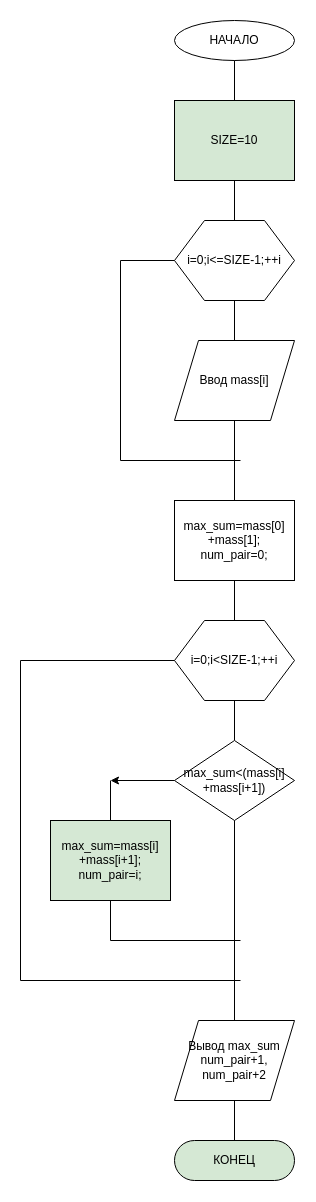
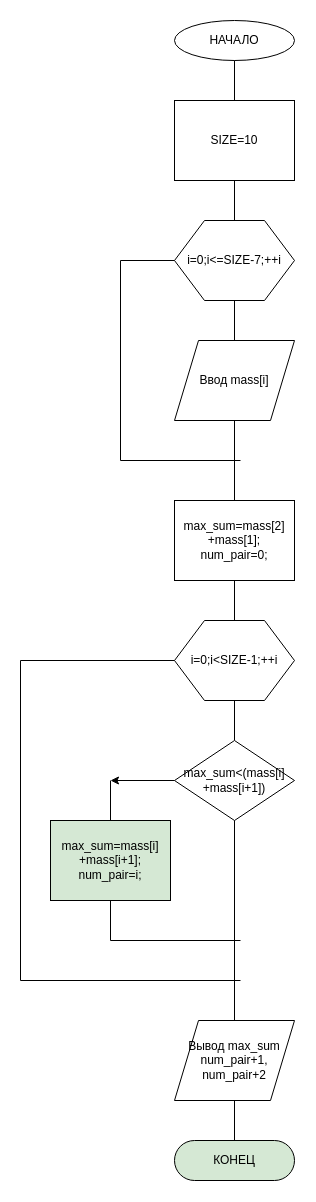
node "SIZE=10": fillcolor #d5e8d4 -> #ffffff
node "i=0;i<=SIZE-1;++i": label "i=0;i<=SIZE-1;++i" -> "i=0;i<=SIZE-7;++i"
node "max_sum=mass[0] +mass[1]; num_pair=0;": label "max_sum=mass[0] +mass[1]; num_pair=0;" -> "max_sum=mass[2] +mass[1]; num_pair=0;"
